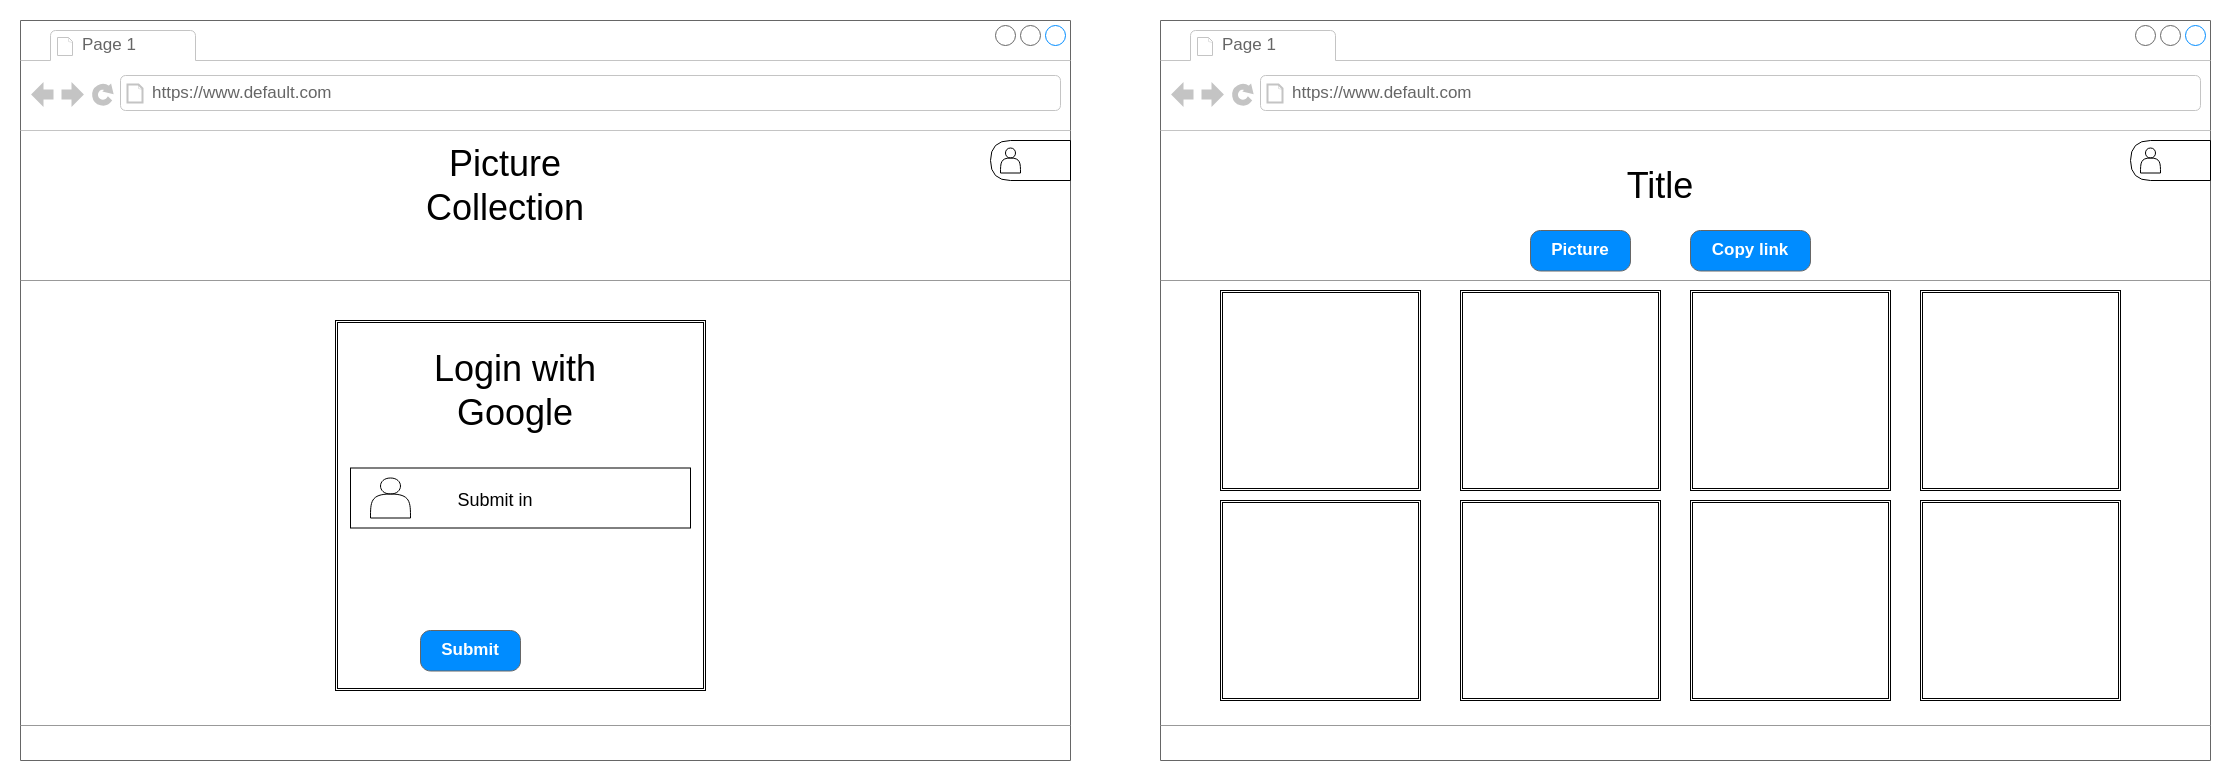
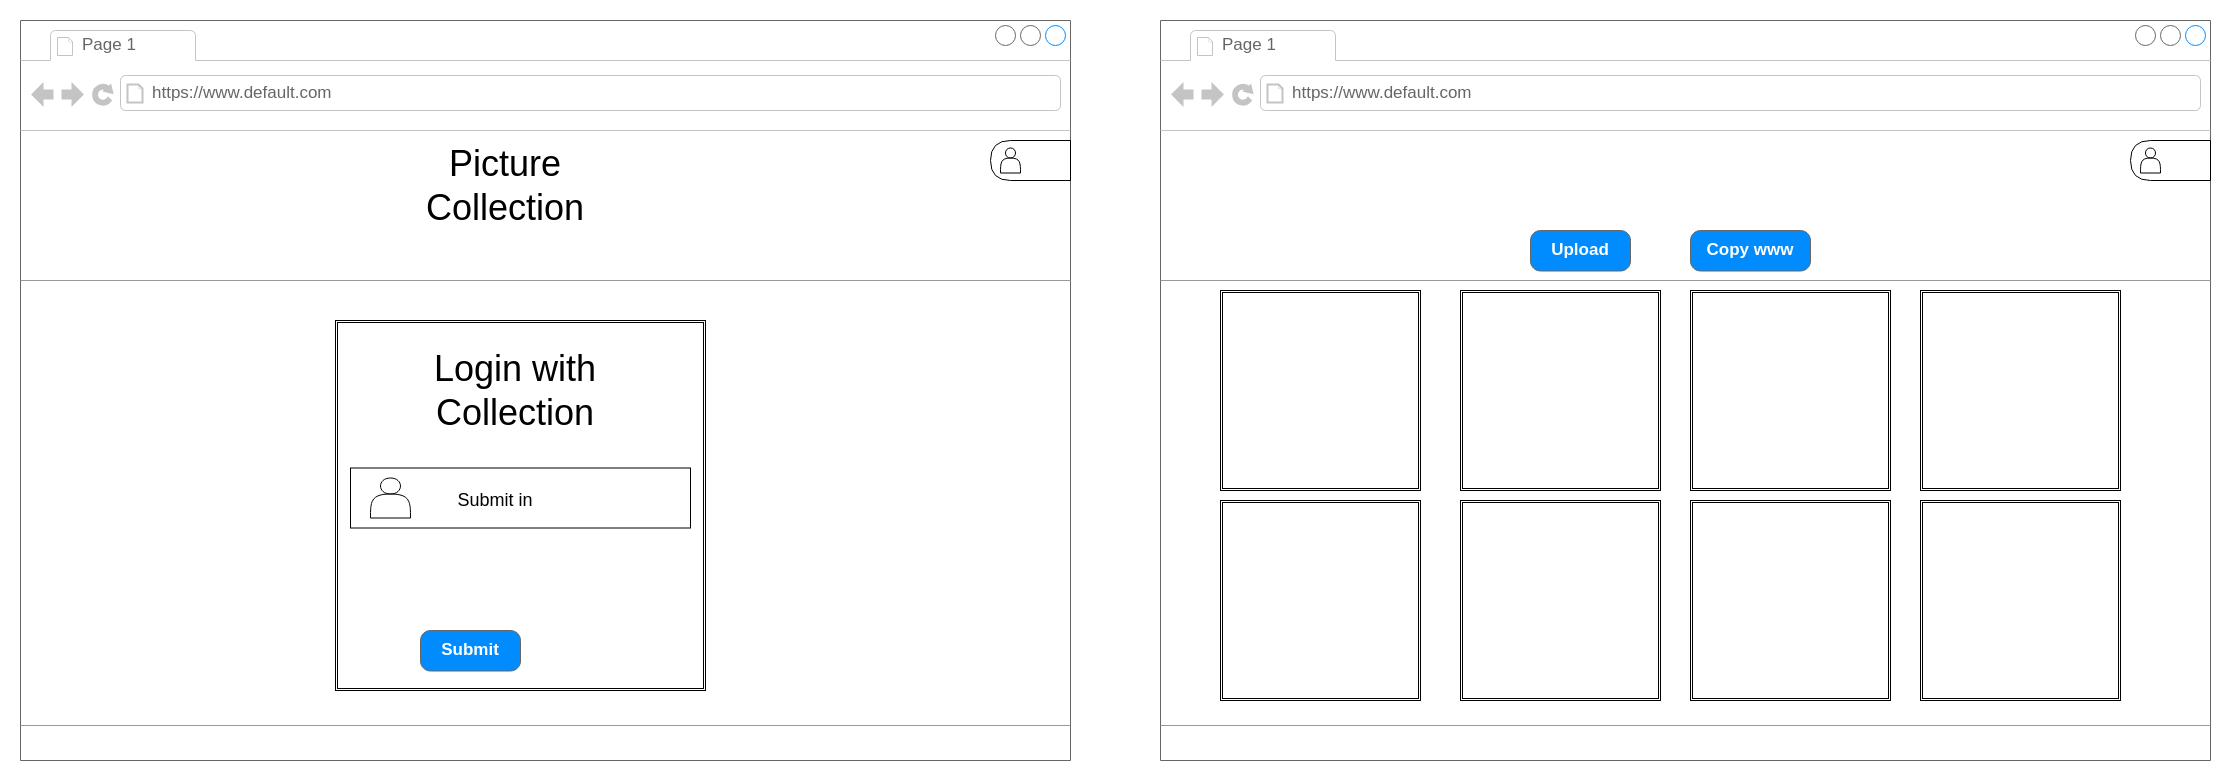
node "Title": removed
node "Picture": label "Picture" -> "Upload"
node "Copy link": label "Copy link" -> "Copy www"
node "Login with Google": label "Login with Google" -> "Login with Collection"
